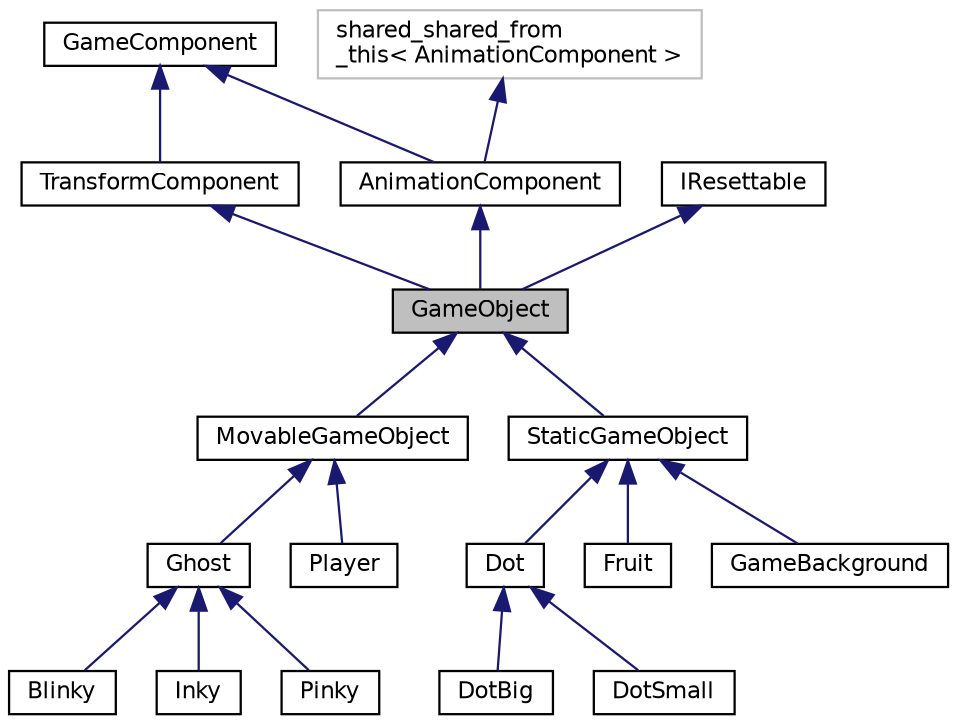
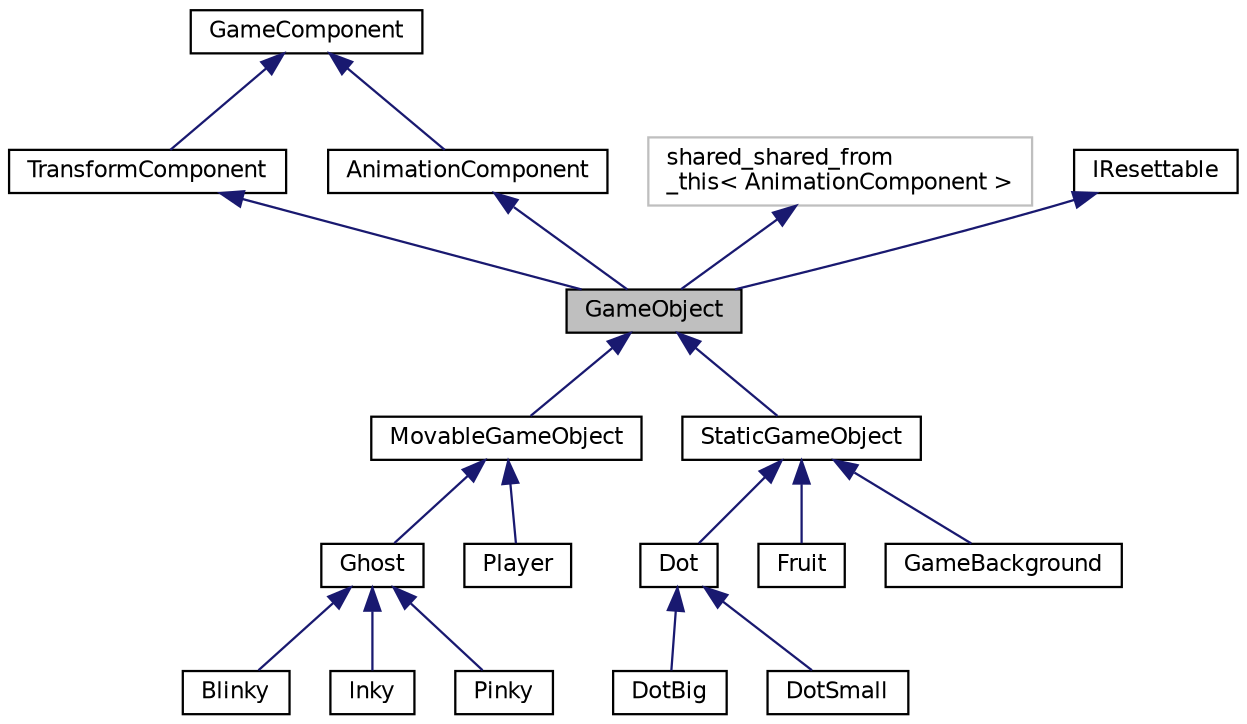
edge "AnimationComponent" -> "shared_shared_from _this< AnimationComponent >": now "GameObject" -> "shared_shared_from _this< AnimationComponent >"
